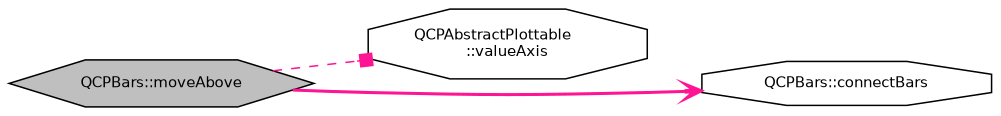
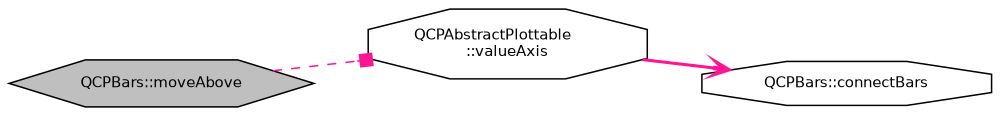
edge "QCPBars::moveAbove" -> "QCPBars::connectBars": now "QCPAbstractPlottable ::valueAxis" -> "QCPBars::connectBars"
